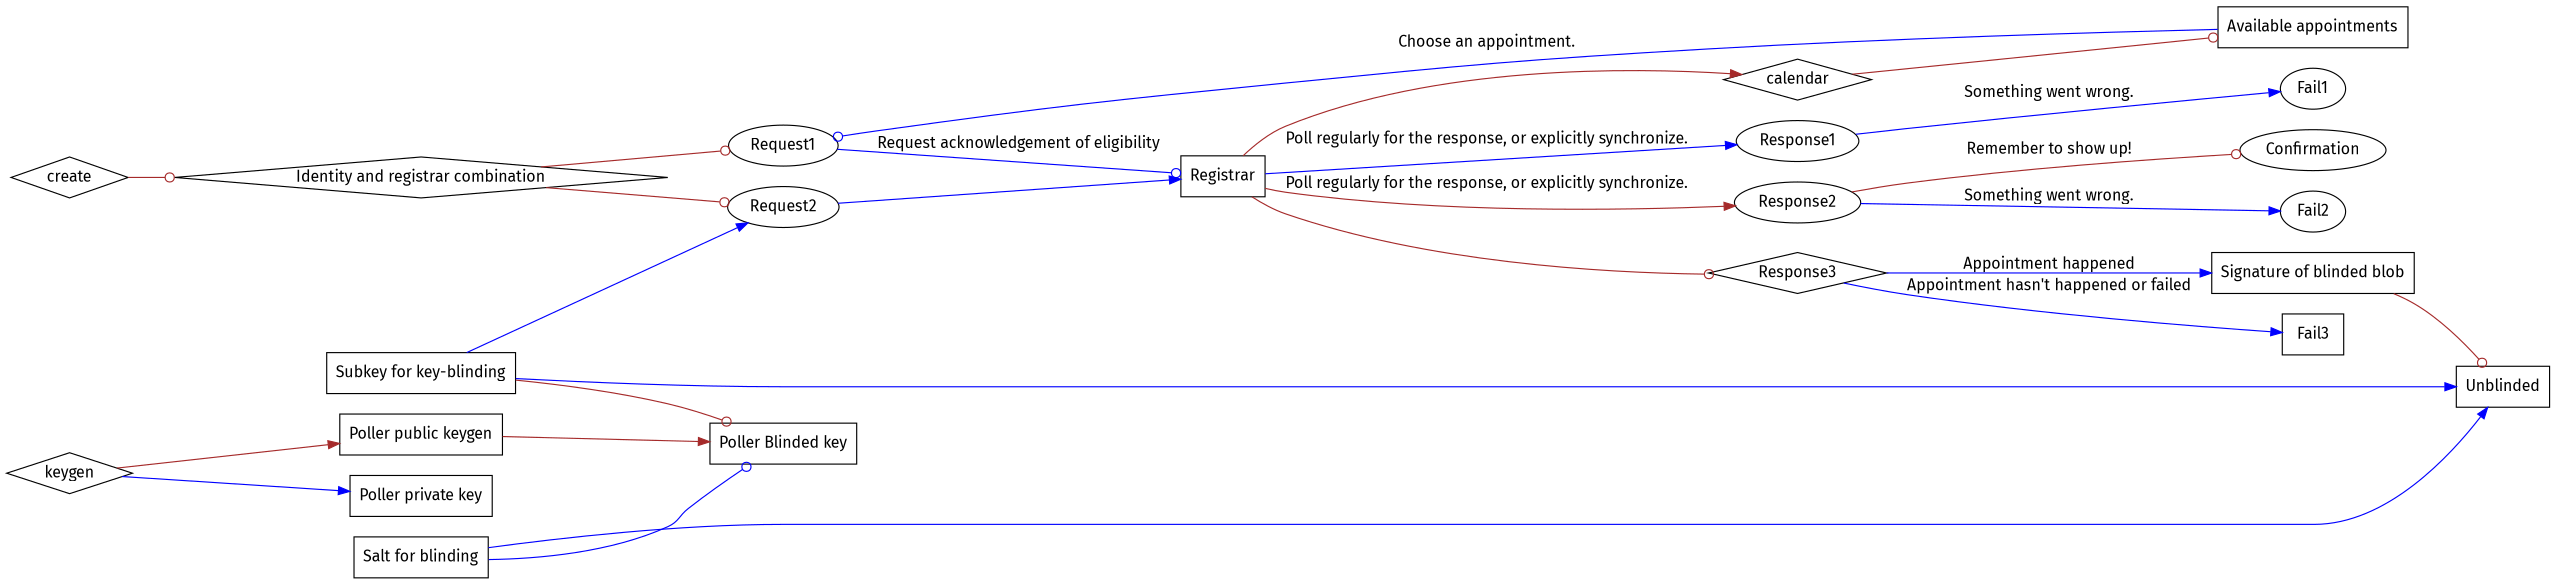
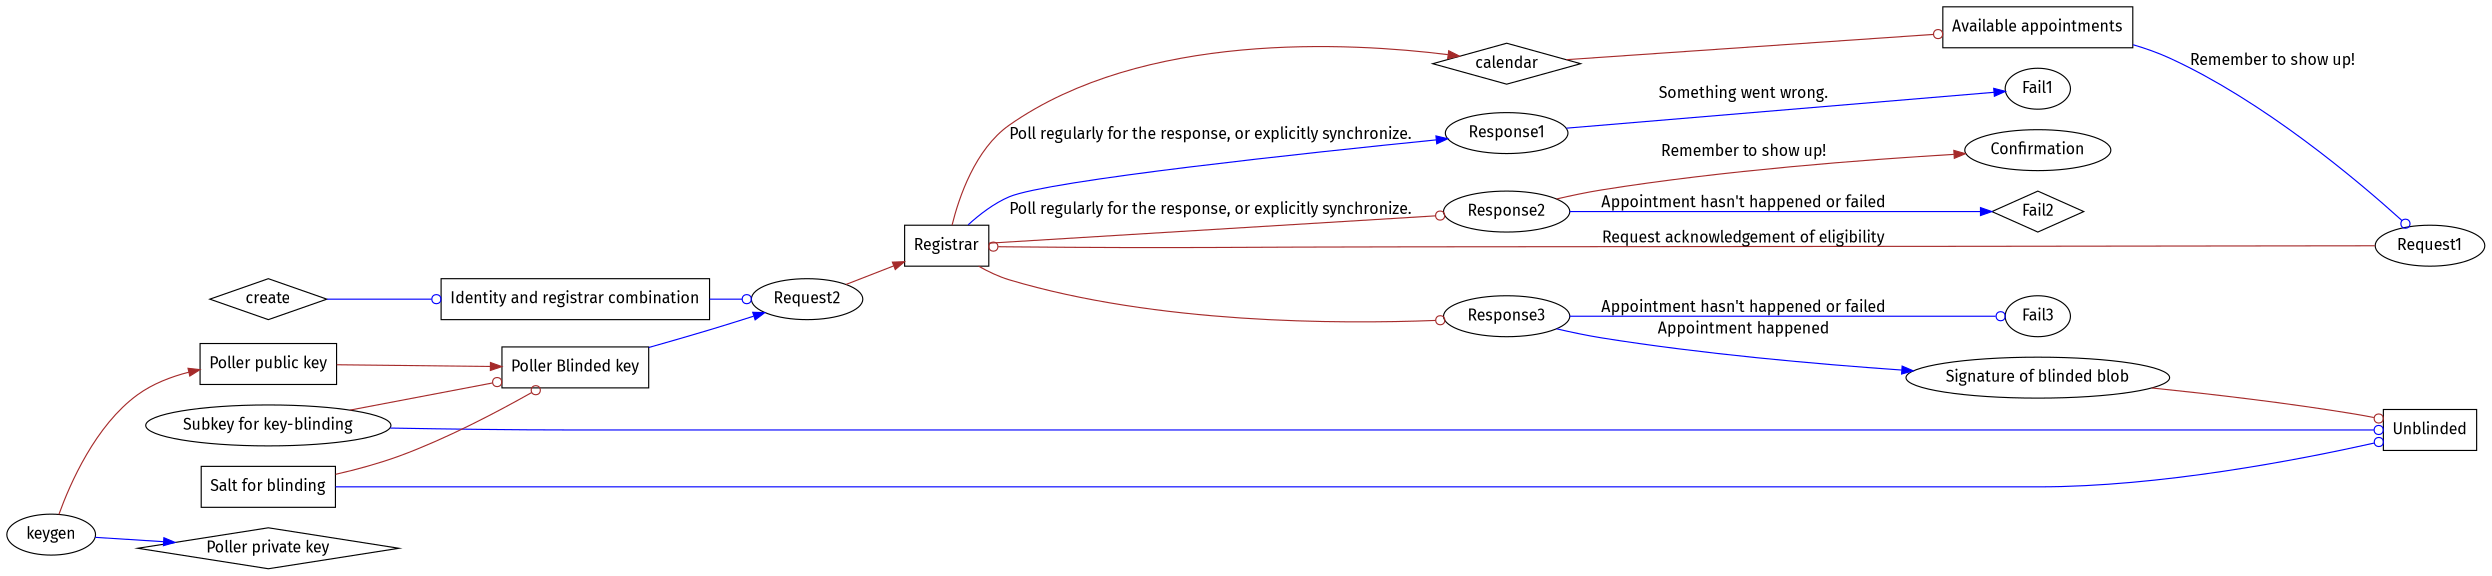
edge "Available appointments" -> "Request1": label "Choose an appointment." -> "Remember to show up!"
edge "Identity and registrar combination" -> "Request1": removed
edge "Request1" -> "Registrar": color blue -> brown
edge "Response2" -> "Confirmation": arrowhead odot -> normal
edge "create" -> "Identity and registrar combination": color brown -> blue
node "Identity and registrar combination": shape diamond -> box
edge "Request2" -> "Registrar": color blue -> brown
edge "Identity and registrar combination" -> "Request2": color brown -> blue
edge "Response2" -> "Fail2": label "Something went wrong." -> "Appointment hasn't happened or failed"
edge "Registrar" -> "Response2": arrowhead normal -> odot
node "Fail2": shape ellipse -> diamond
node "Response3": shape diamond -> ellipse
node "Signature of blinded blob": shape box -> ellipse
edge "Subkey for key-blinding" -> "Request2": now "Poller Blinded key" -> "Request2"
edge "Response3" -> "Fail3": arrowhead normal -> odot
node "Fail3": shape box -> ellipse
node "Subkey for key-blinding": shape box -> ellipse
edge "Subkey for key-blinding" -> "Unblinded": arrowhead normal -> odot
node "Poller public keygen": label "Poller public keygen" -> "Poller public key"
node "keygen": shape diamond -> ellipse
node "Poller private key": shape box -> diamond
edge "Salt for blinding" -> "Unblinded": arrowhead normal -> odot
edge "Salt for blinding" -> "Poller Blinded key": color blue -> brown
